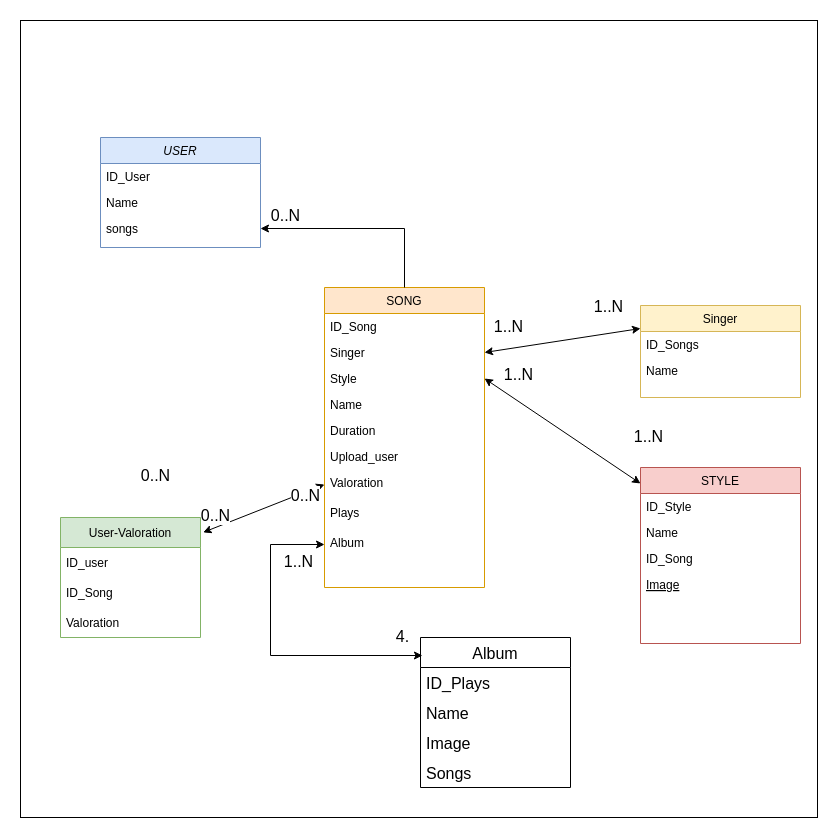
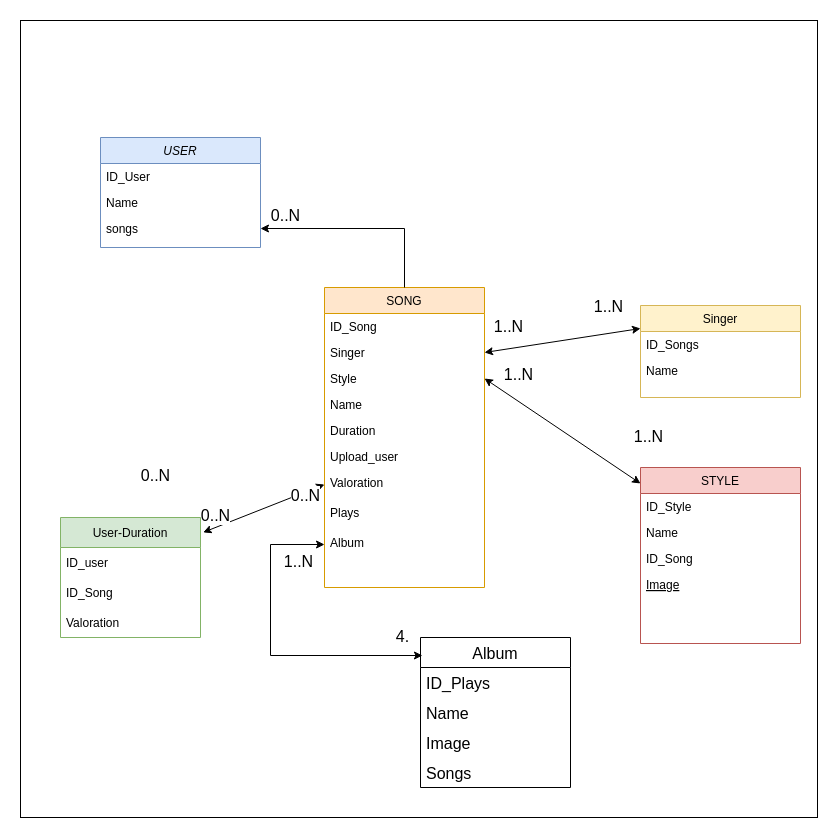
node "User-Valoration": label "User-Valoration" -> "User-Duration"
